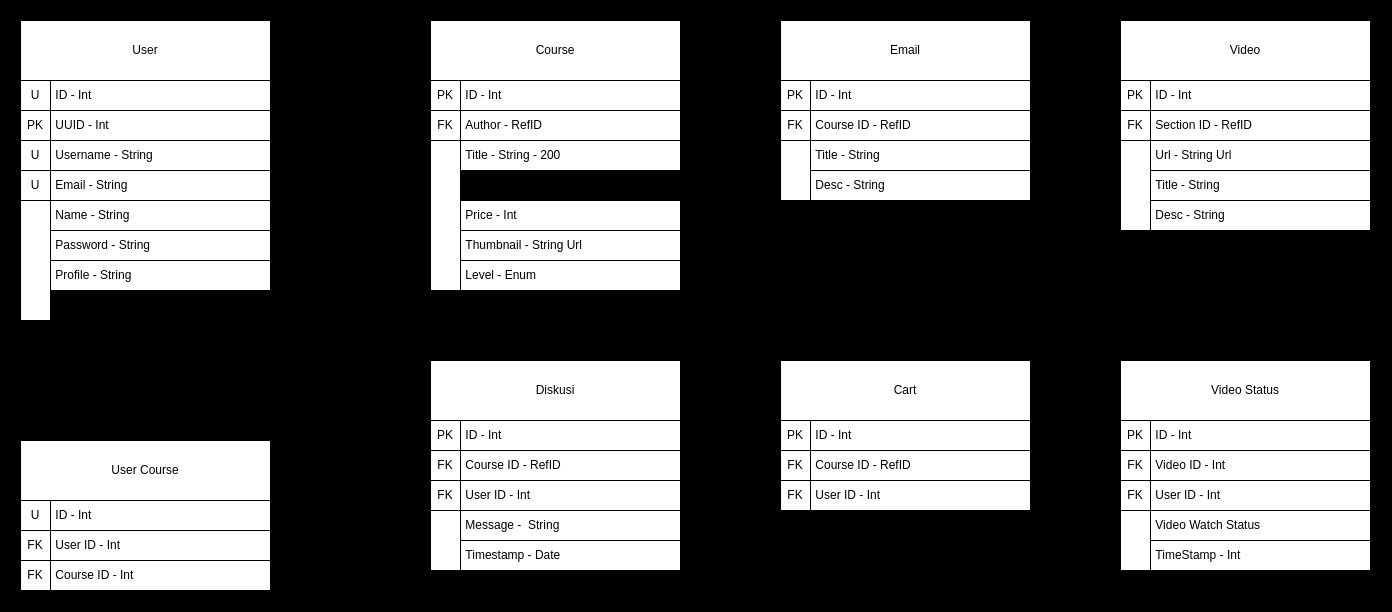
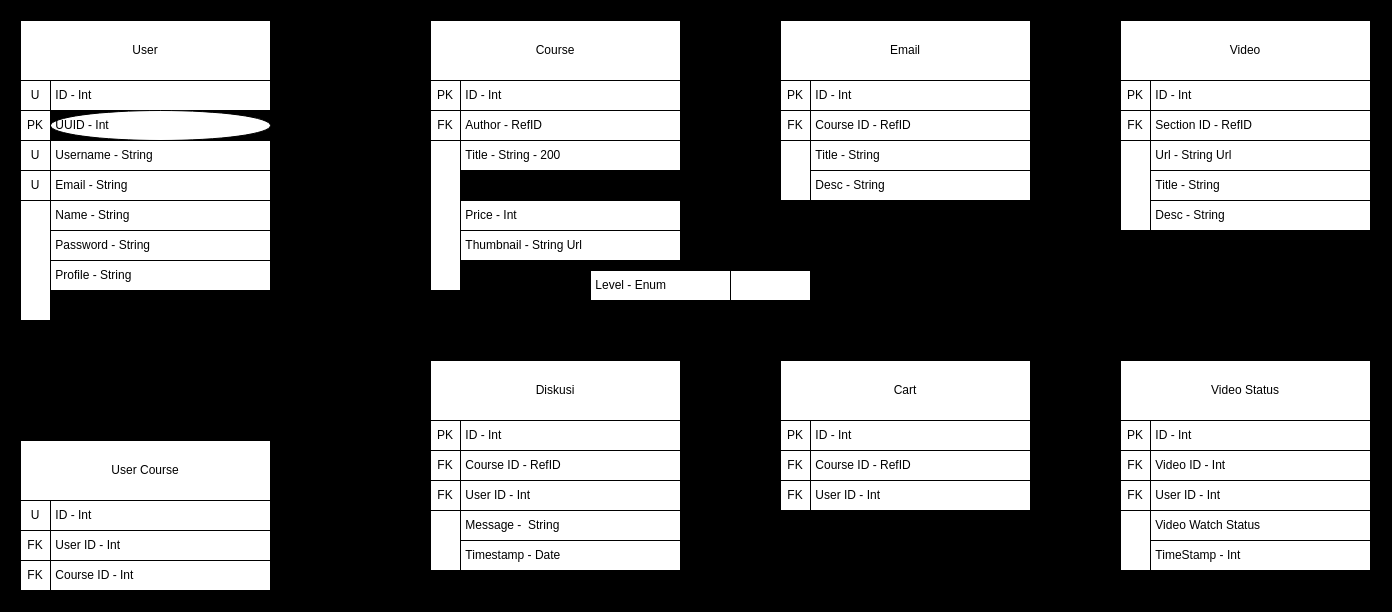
node "UUID - Int": shape rounded rectangle -> ellipse
node "Level - Enum": moved (571, 276) -> (701, 286)
